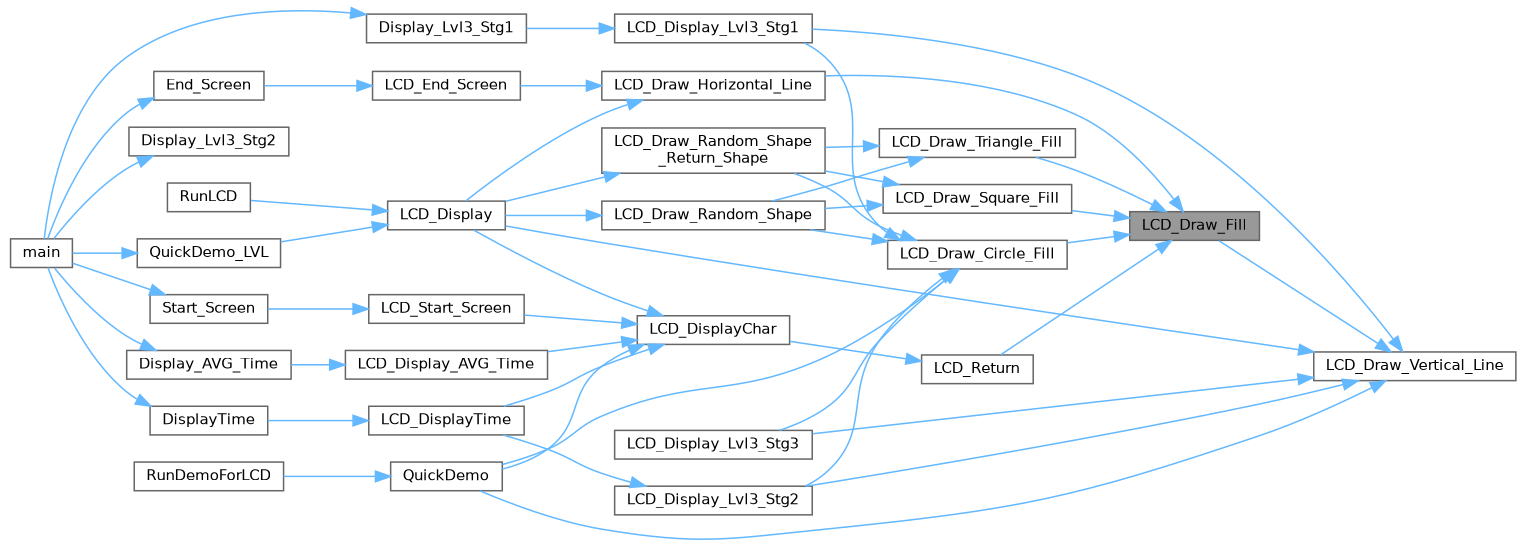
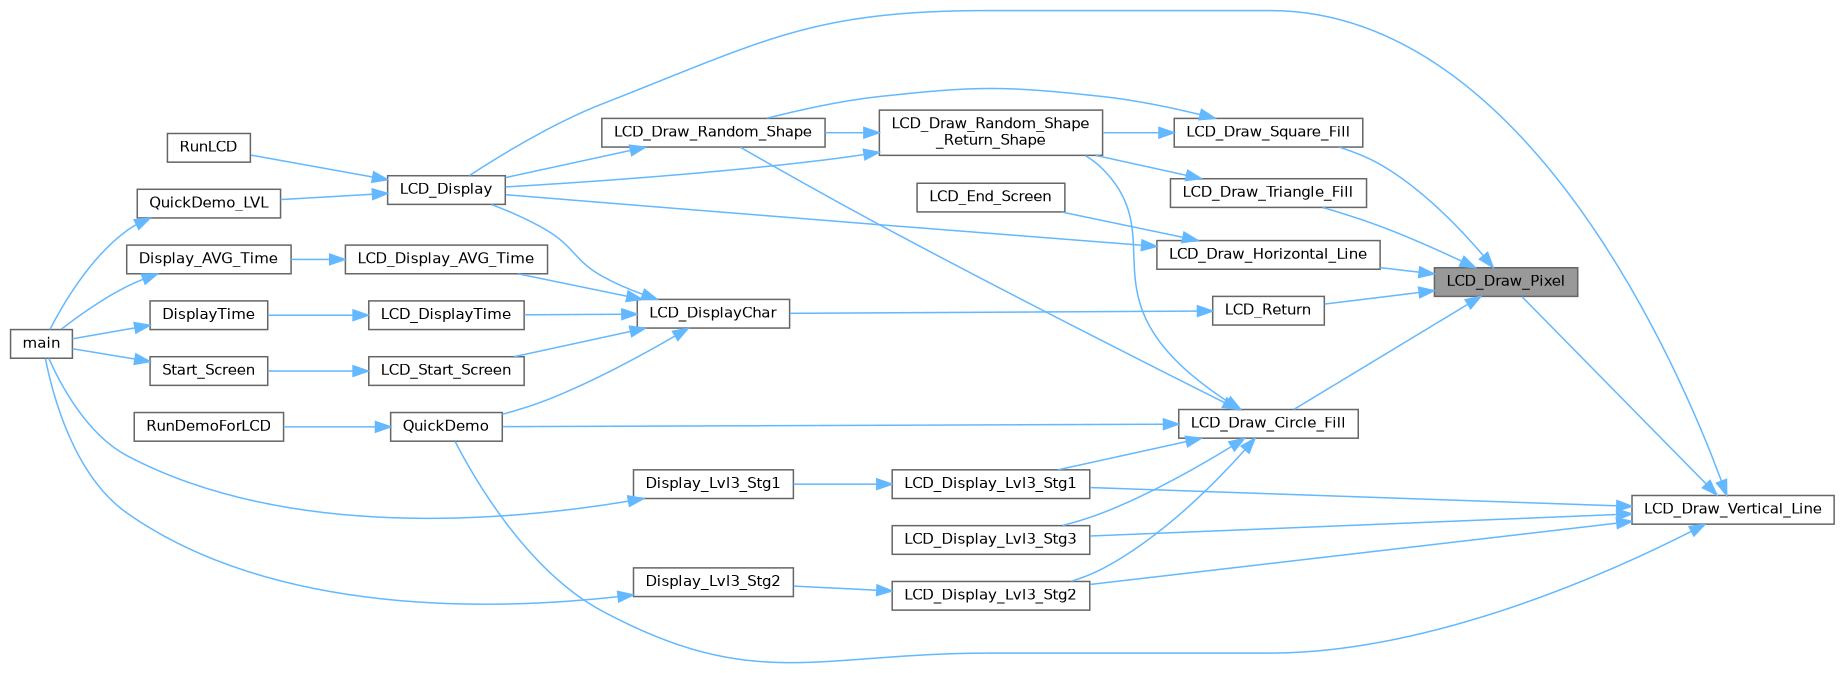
node "End_Screen": removed
edge "LCD_Draw_Random_Shape" -> "LCD_Draw_Triangle_Fill": now "LCD_Draw_Random_Shape" -> "LCD_Draw_Random_Shape _Return_Shape"
node "LCD_Draw_Fill": label "LCD_Draw_Fill" -> "LCD_Draw_Pixel"
edge "LCD_DisplayTime" -> "LCD_Display_Lvl3_Stg2": now "Display_Lvl3_Stg2" -> "LCD_Display_Lvl3_Stg2"
